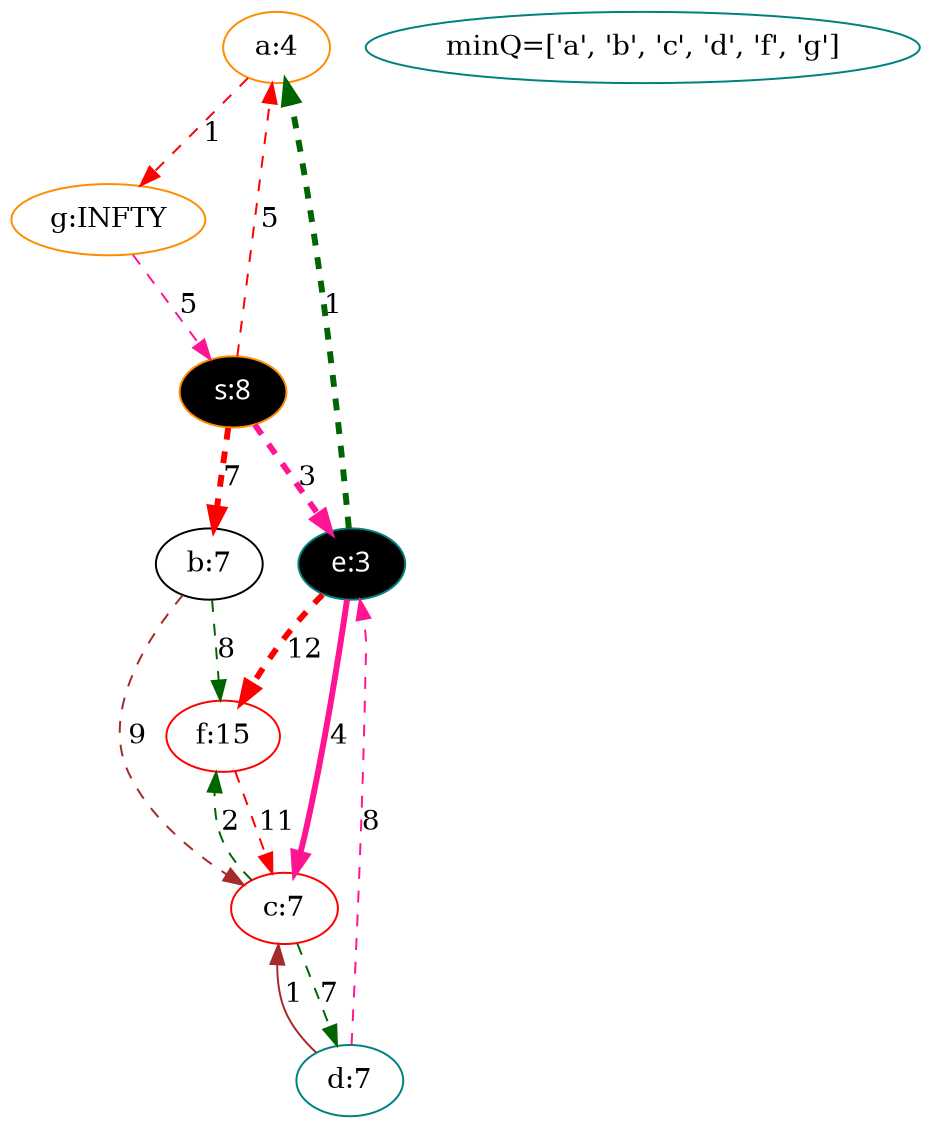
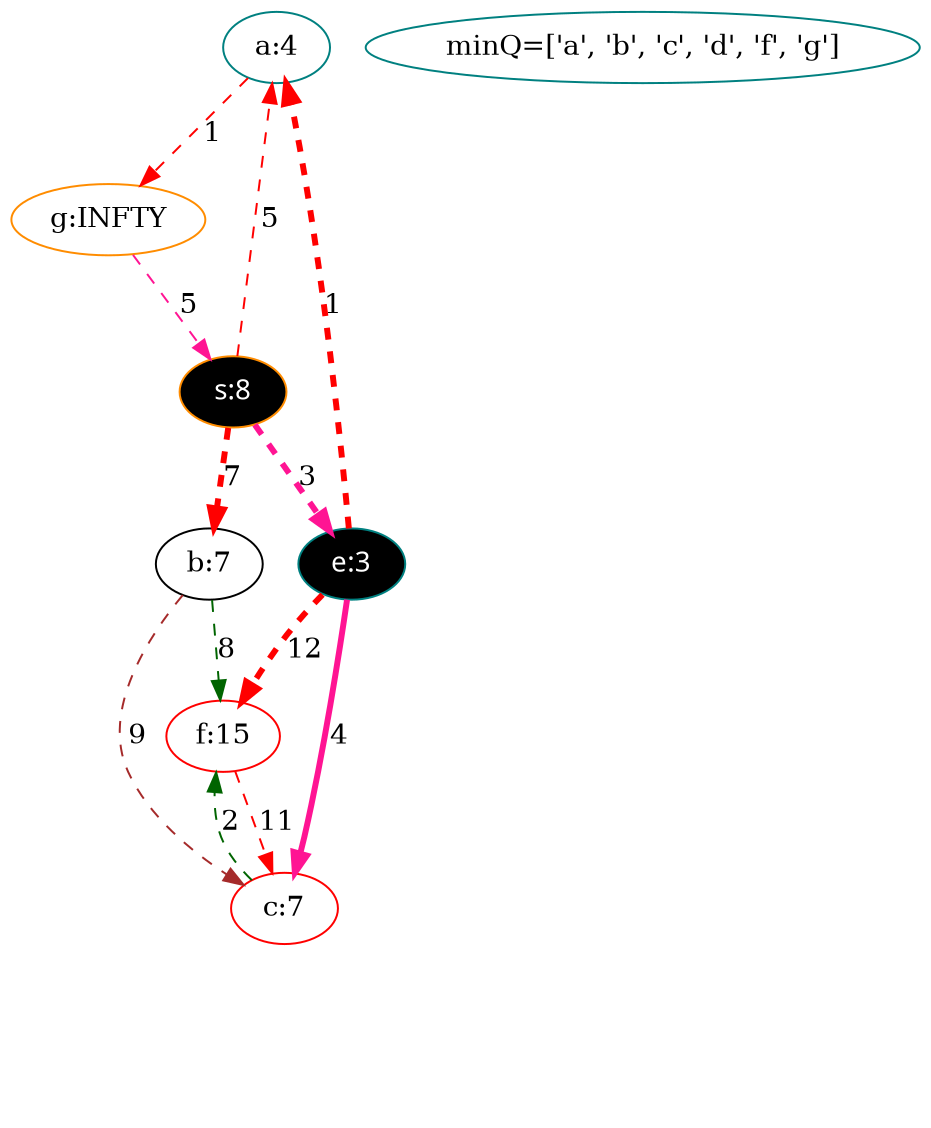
node "a:4": color darkorange -> teal
edge "e:3" -> "a:4": color darkgreen -> red
node "d:7": removed
